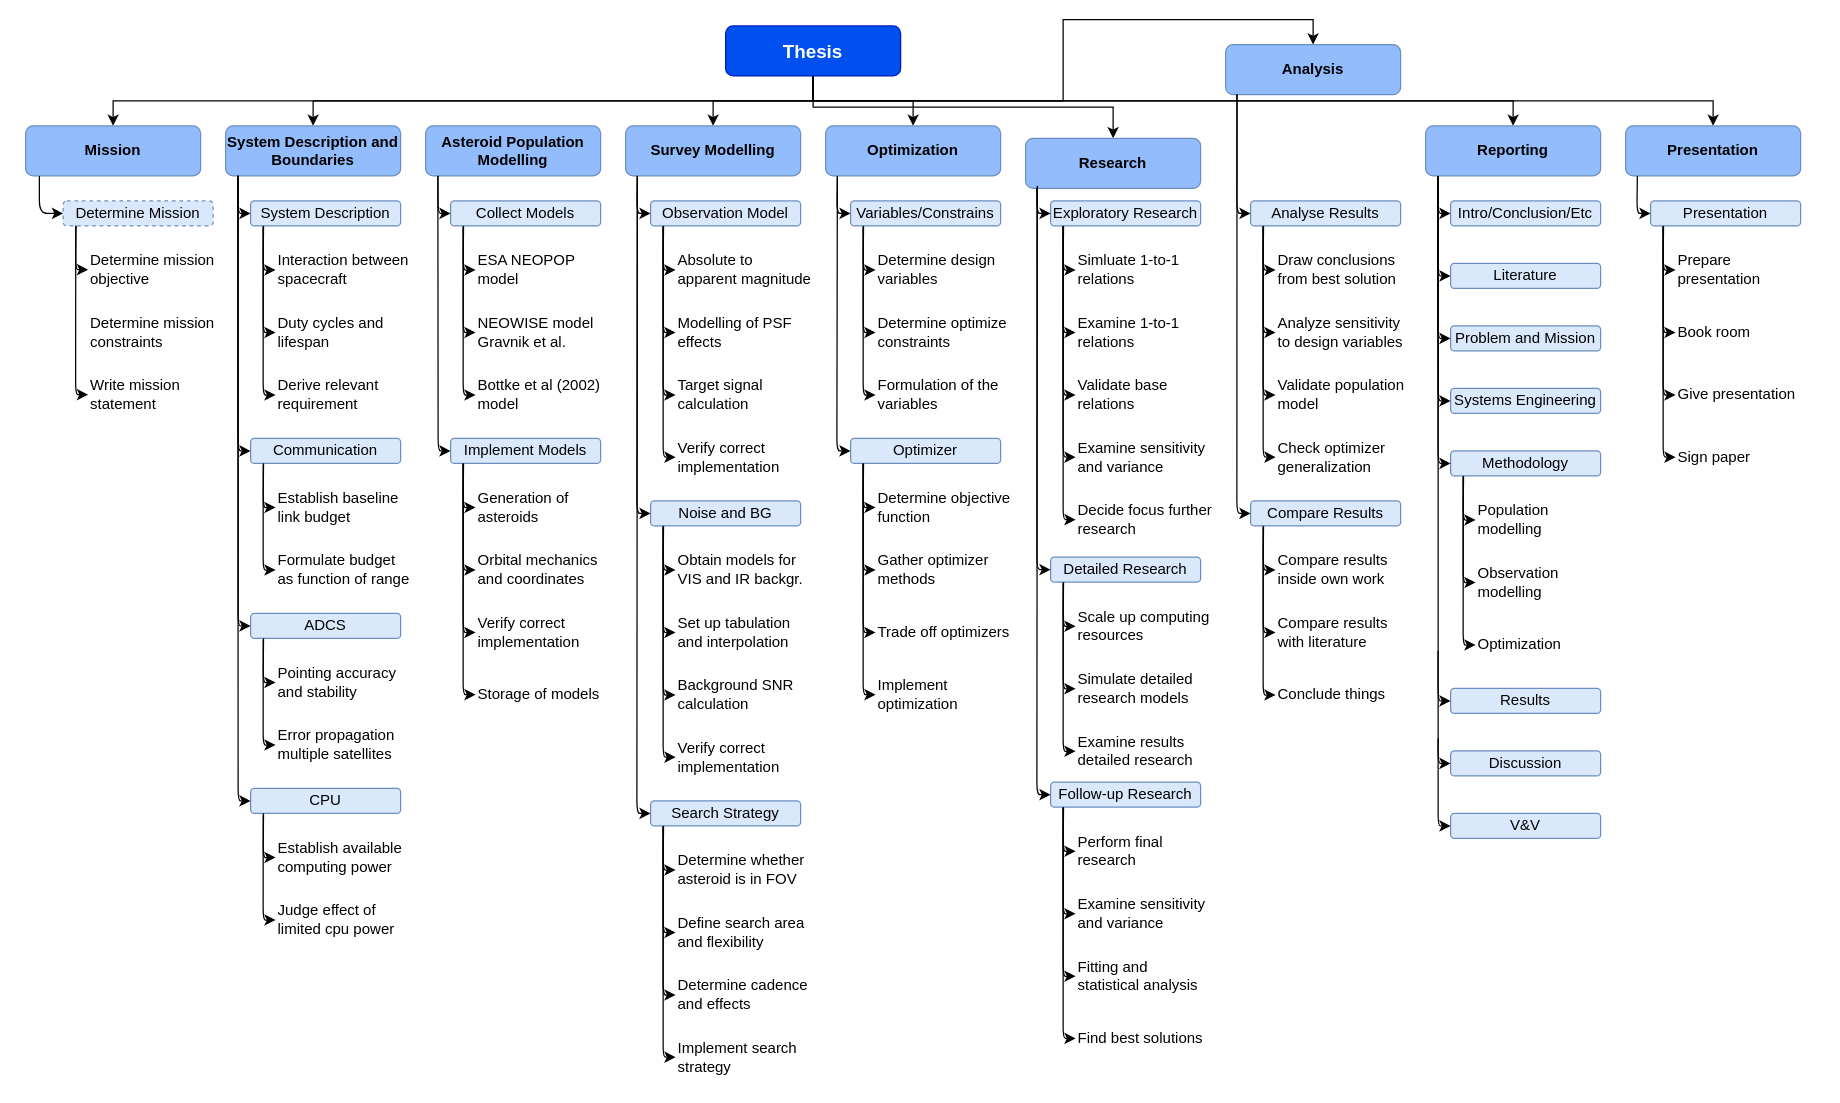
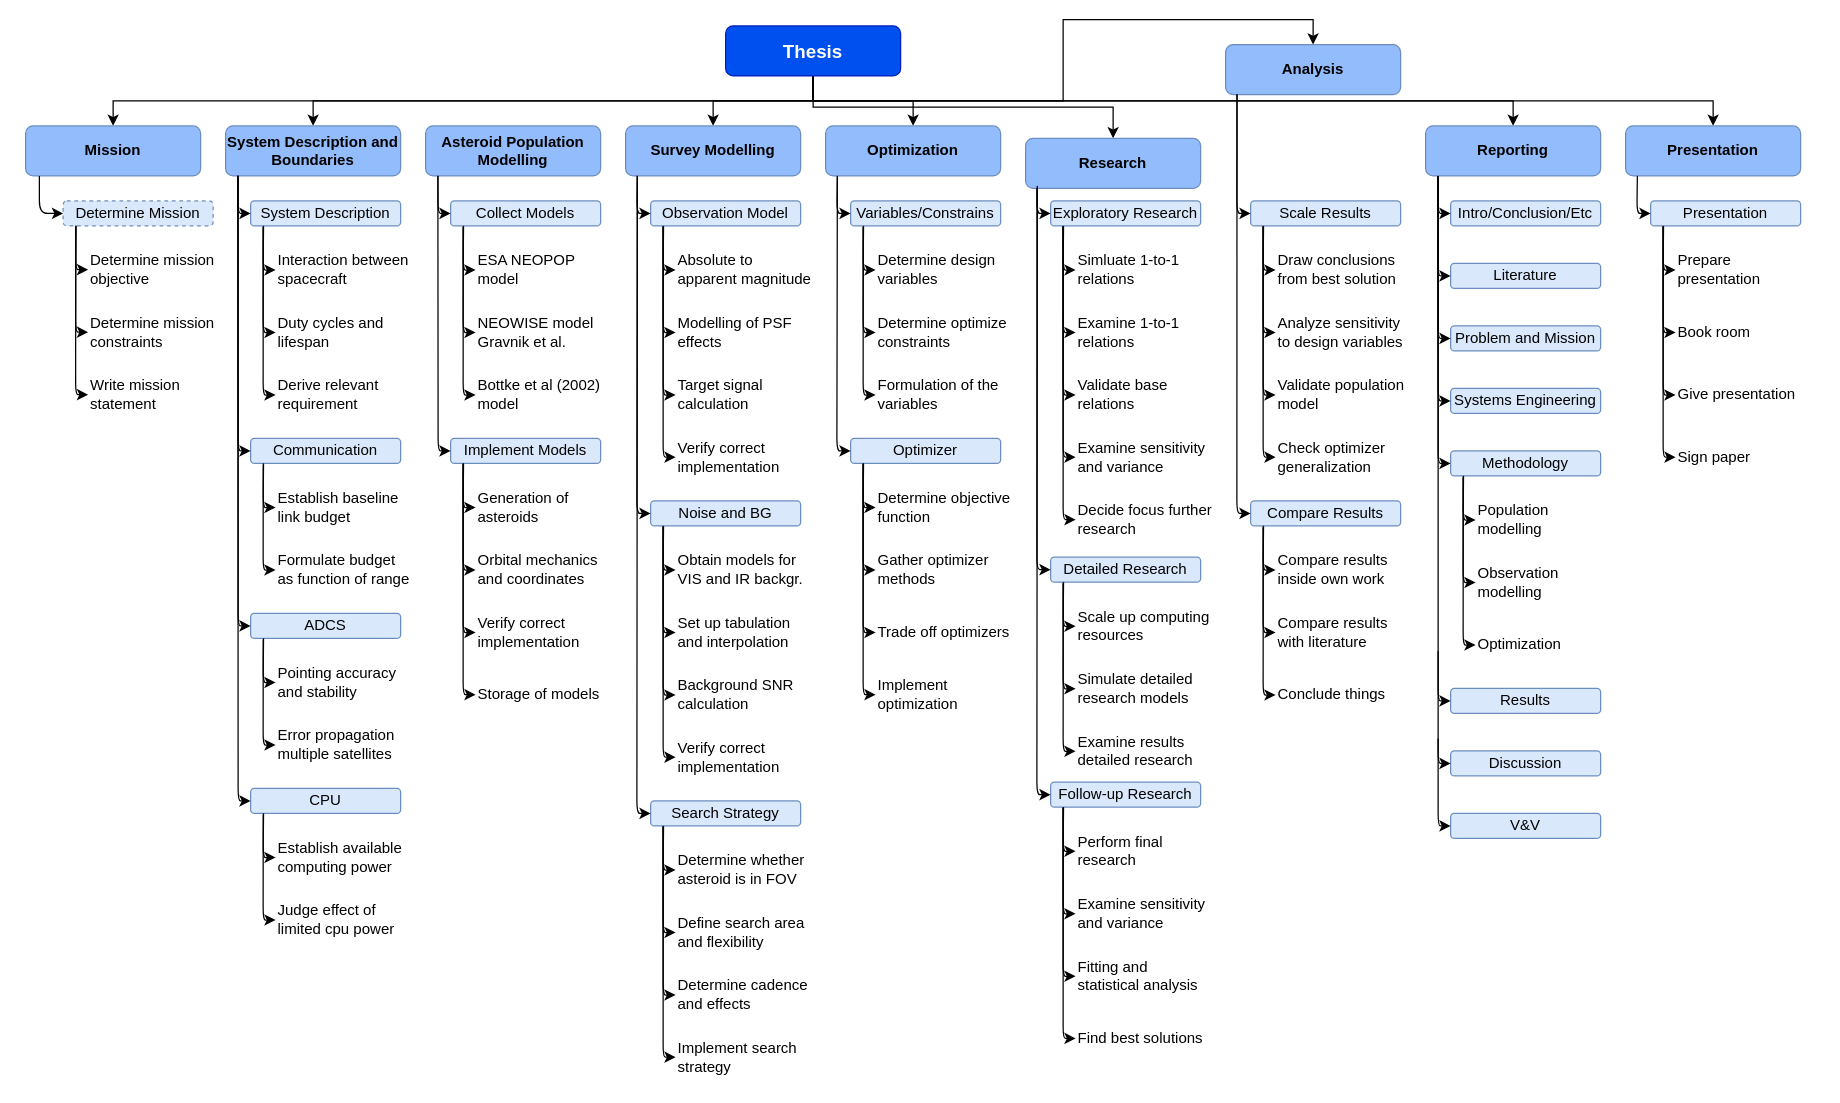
node "Analyse Results": label "Analyse Results" -> "Scale Results"
edge "Determine Mission" -> "Determine mission constraints": added
